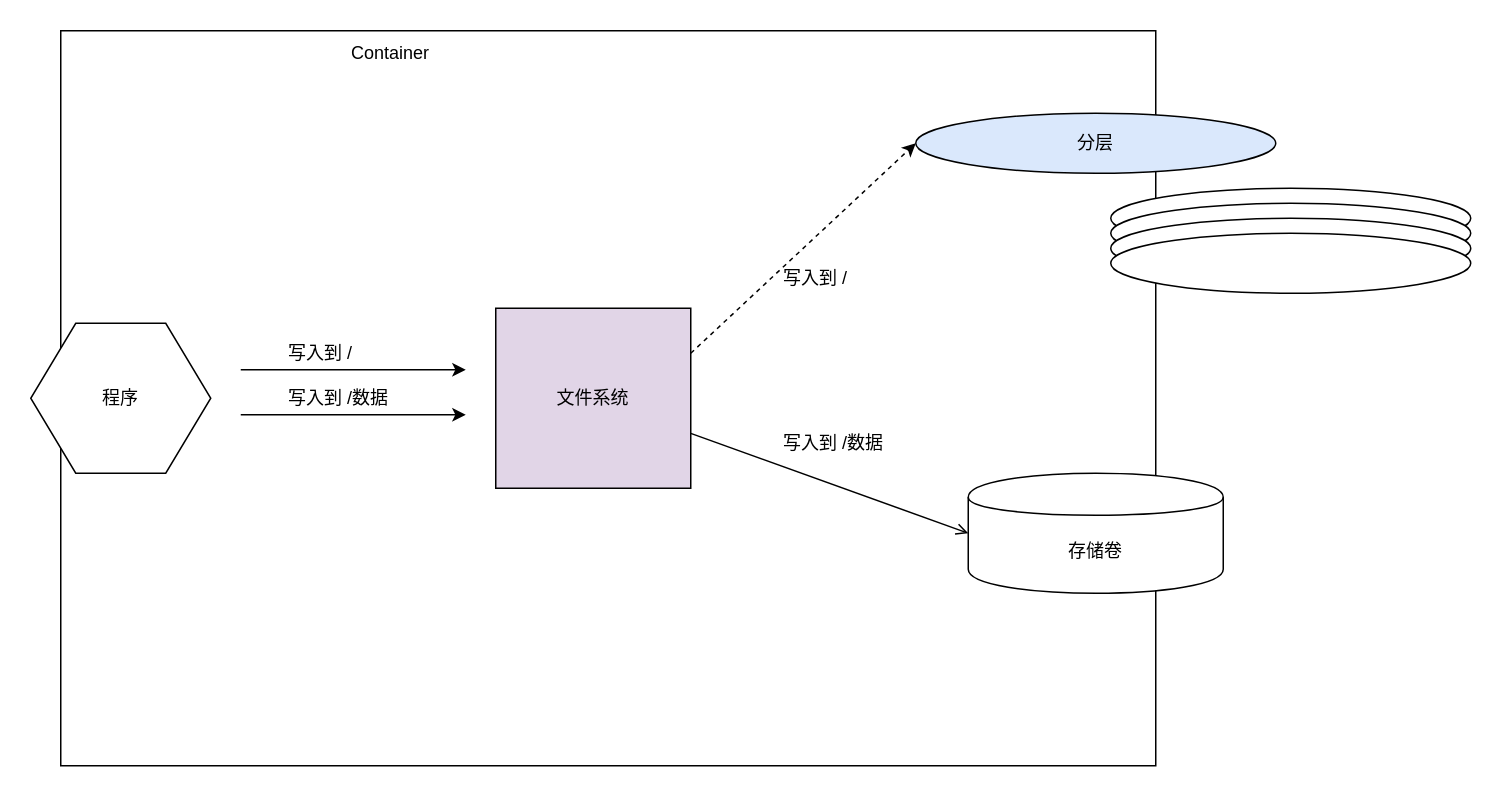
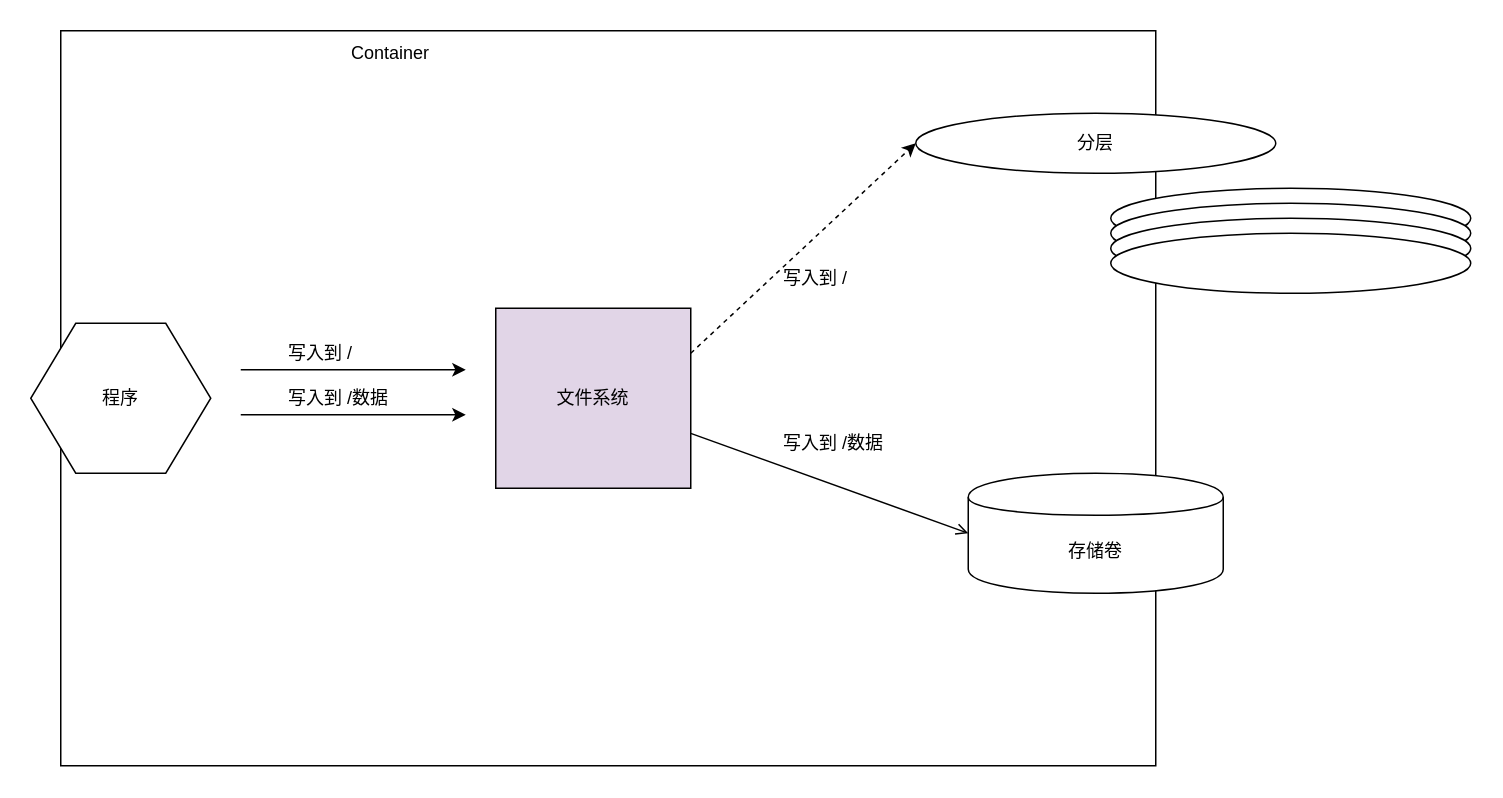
node "分层": fillcolor #dae8fc -> #ffffff
